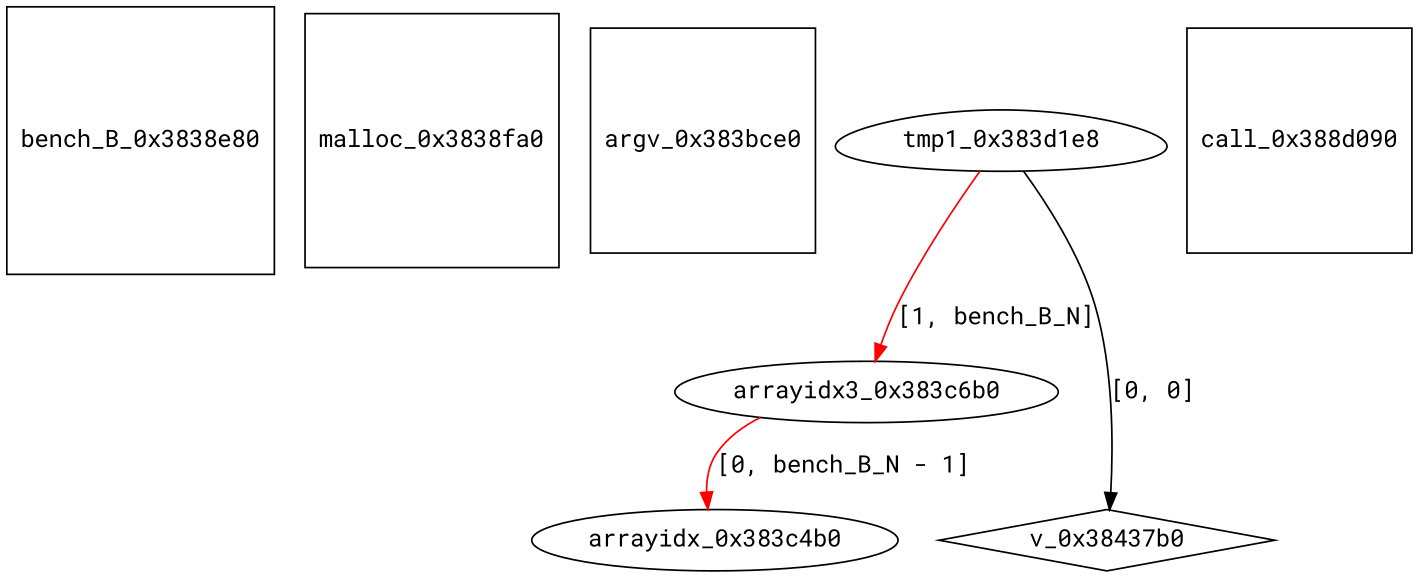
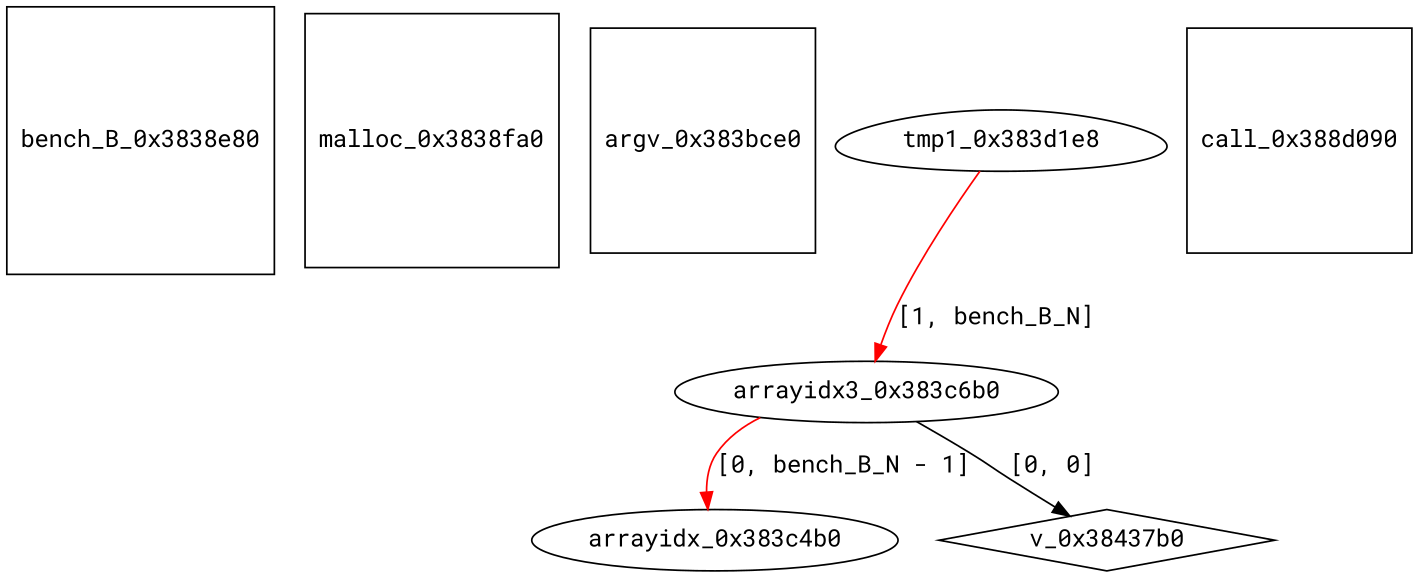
edge "tmp1_0x383d1e8" -> "v_0x38437b0": now "arrayidx3_0x383c6b0" -> "v_0x38437b0"
